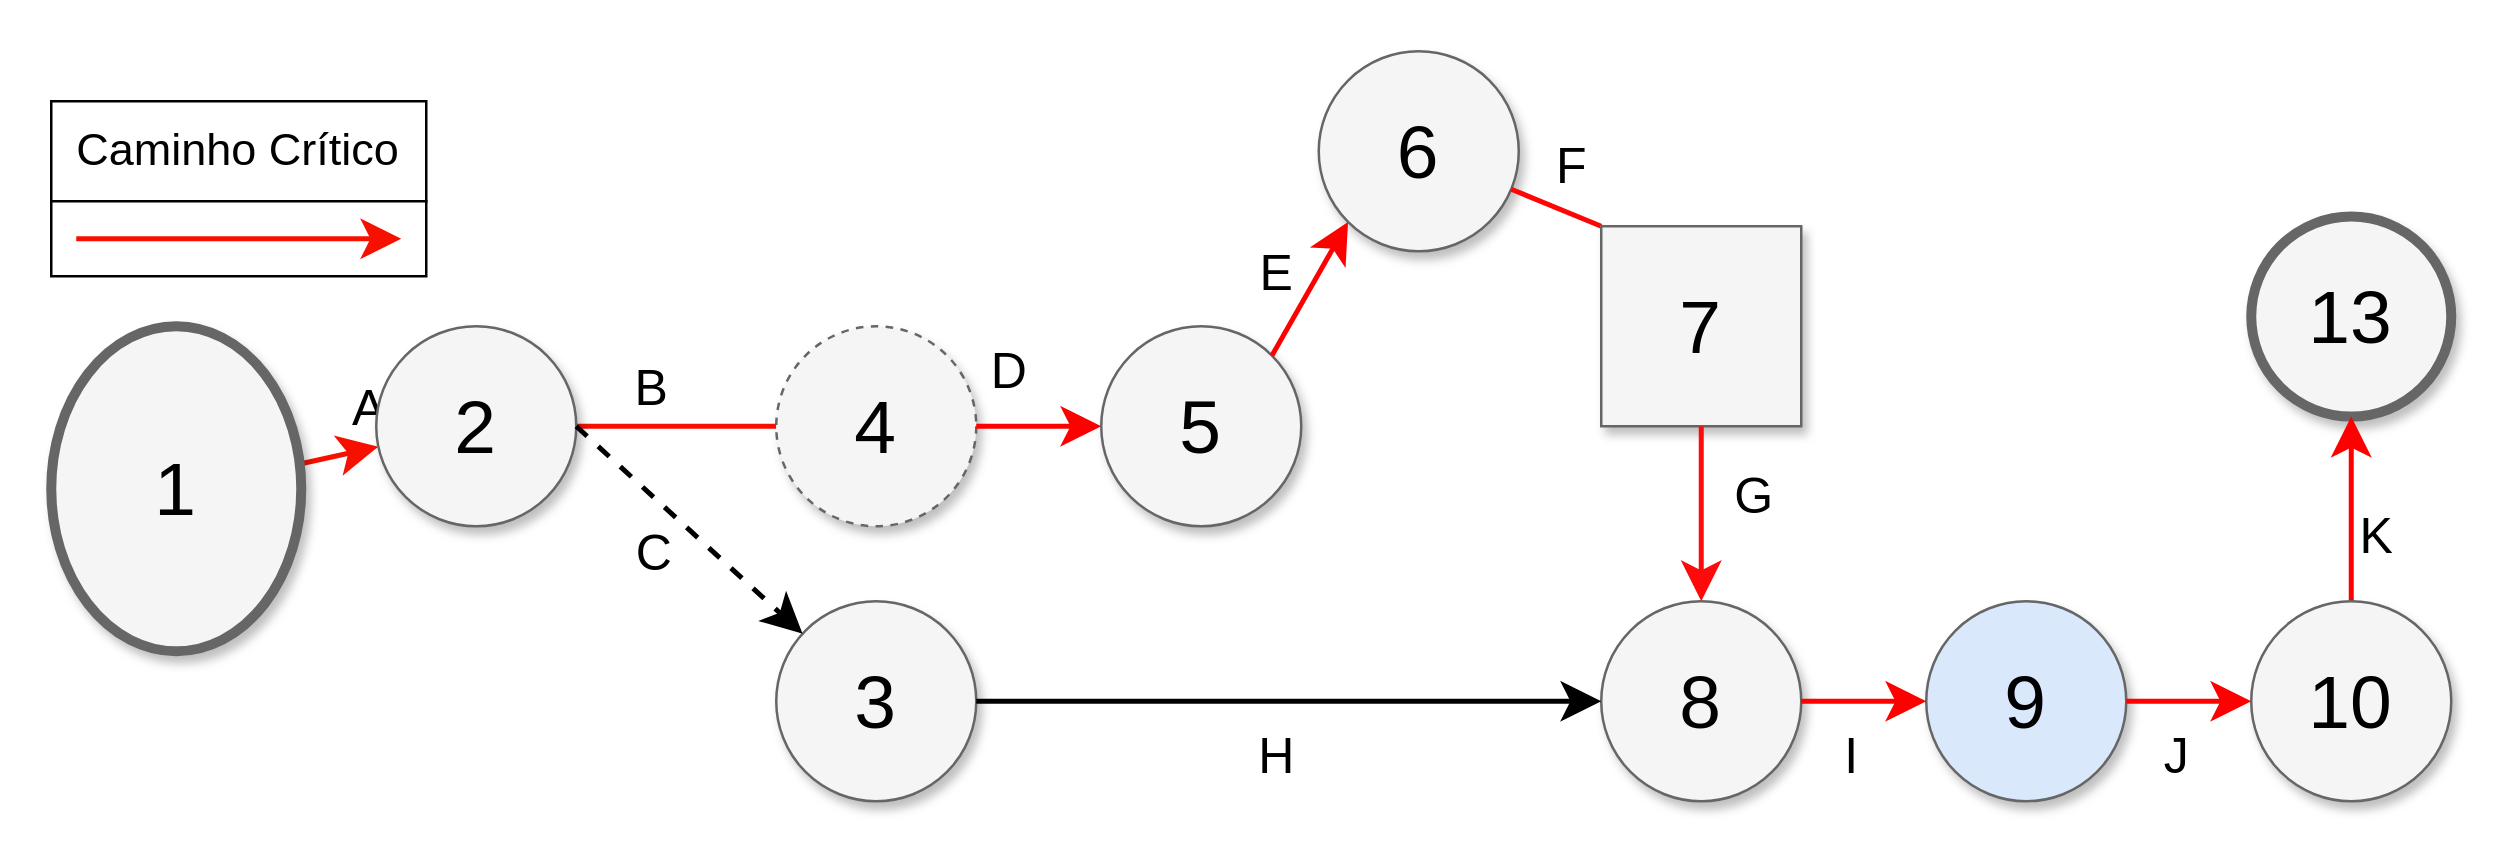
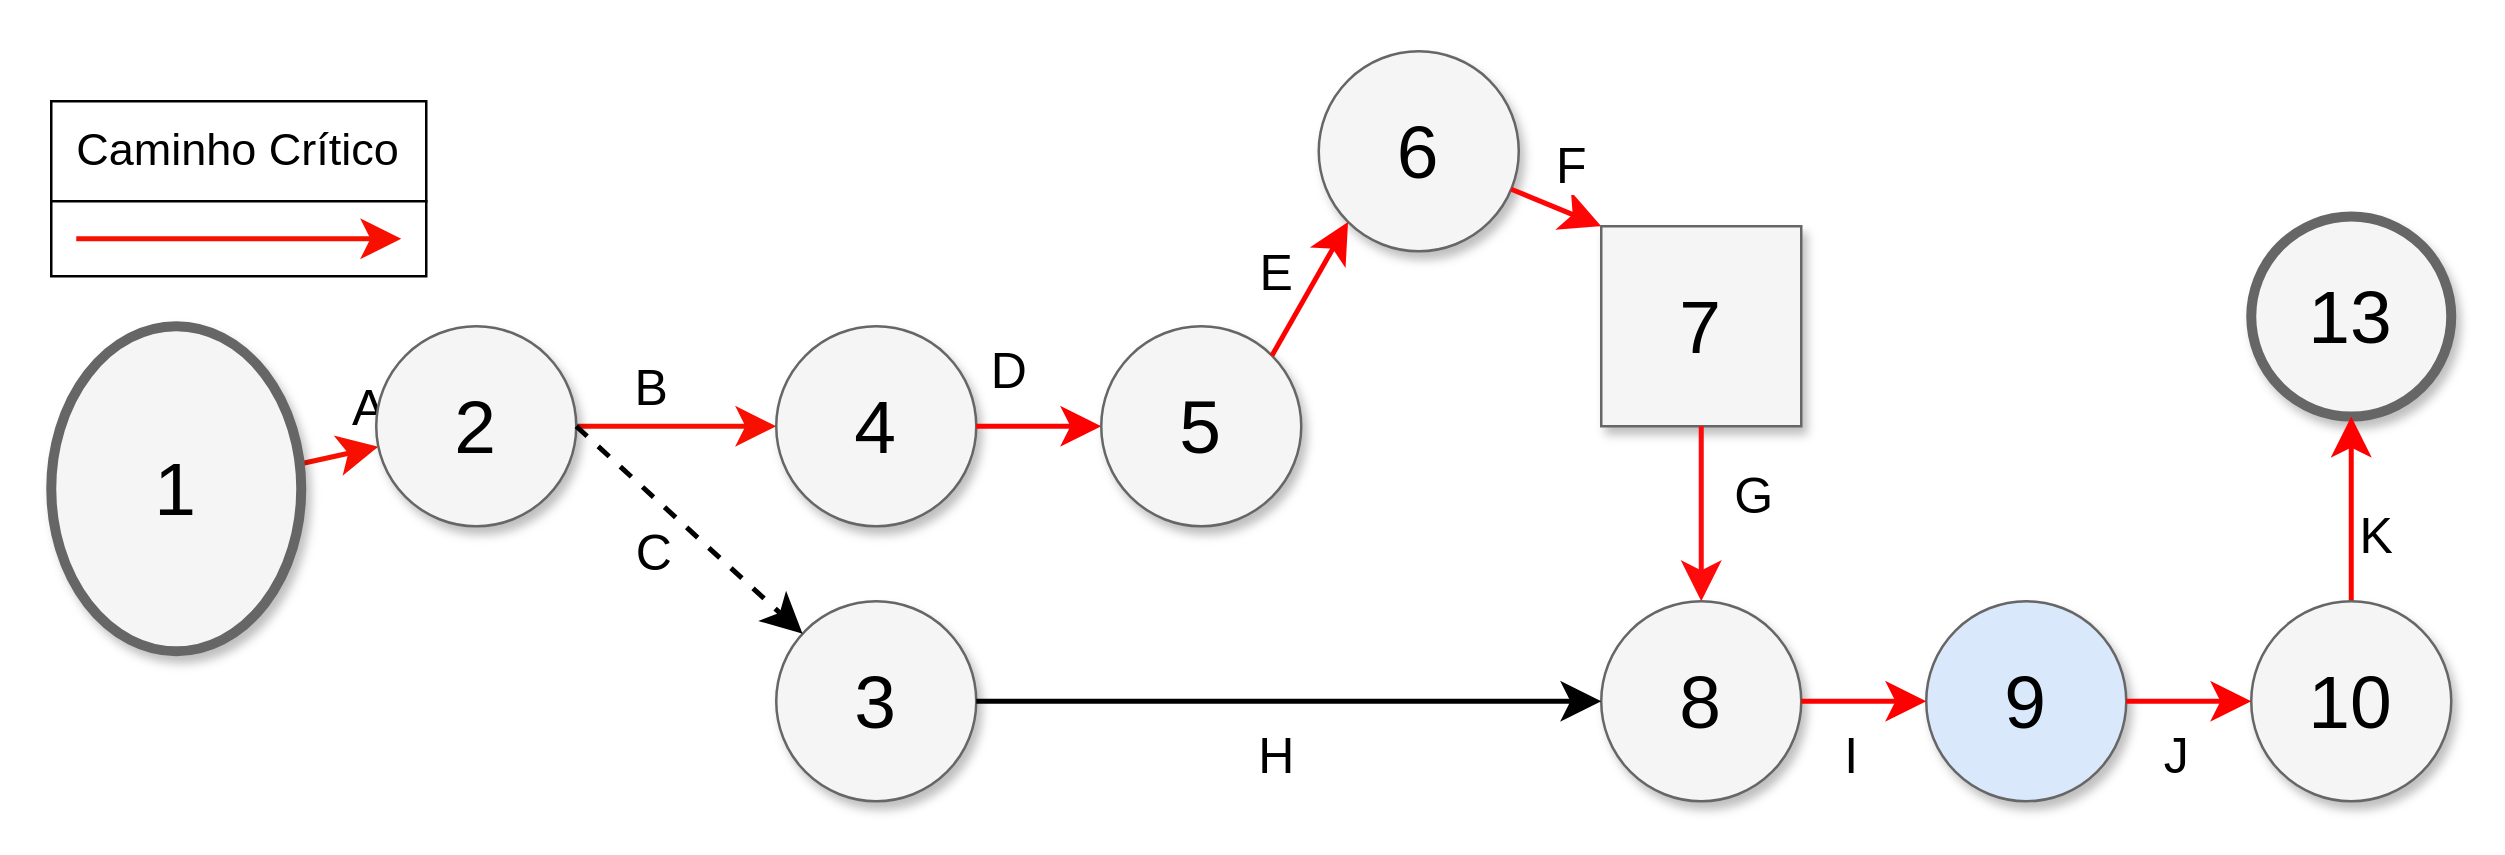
edge "6" -- "7": arrowhead none -> classic
edge "2" -- "4": arrowhead none -> classic
node "4": style dashed -> solid
